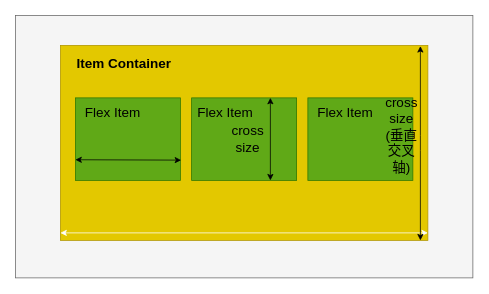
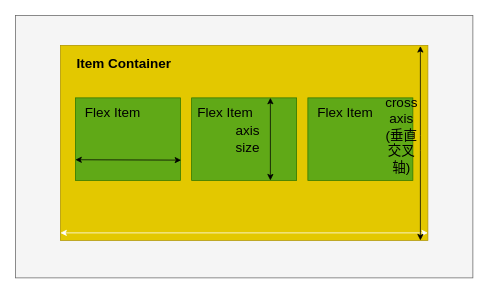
node "cross size (垂直交叉轴)": label "cross size (垂直交叉轴)" -> "cross axis (垂直交叉轴)"
node "cross size": label "cross size" -> "axis size"
